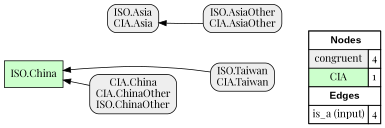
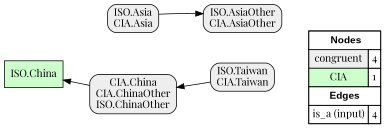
edge "ISO.AsiaOther CIA.AsiaOther" -> "ISO.Asia CIA.Asia": reversed
edge "ISO.Taiwan CIA.Taiwan" -> "ISO.China": now "ISO.Taiwan CIA.Taiwan" -> "CIA.China CIA.ChinaOther ISO.ChinaOther"
